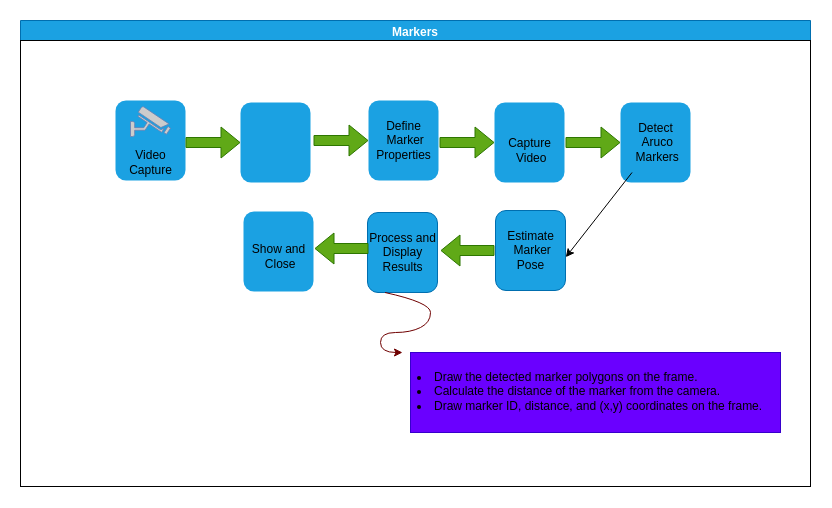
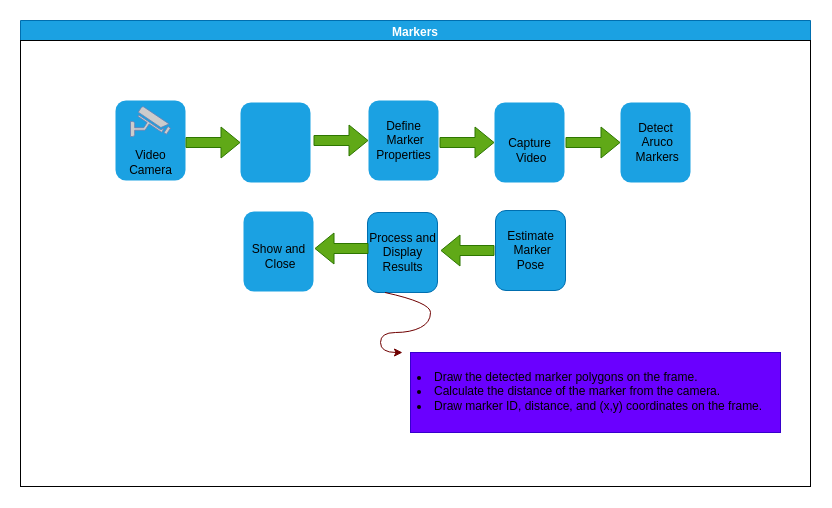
node "Video Capture": label "Video Capture" -> "Video Camera"
edge "Detect Aruco Markers" -> "Estimate Marker Pose": removed
